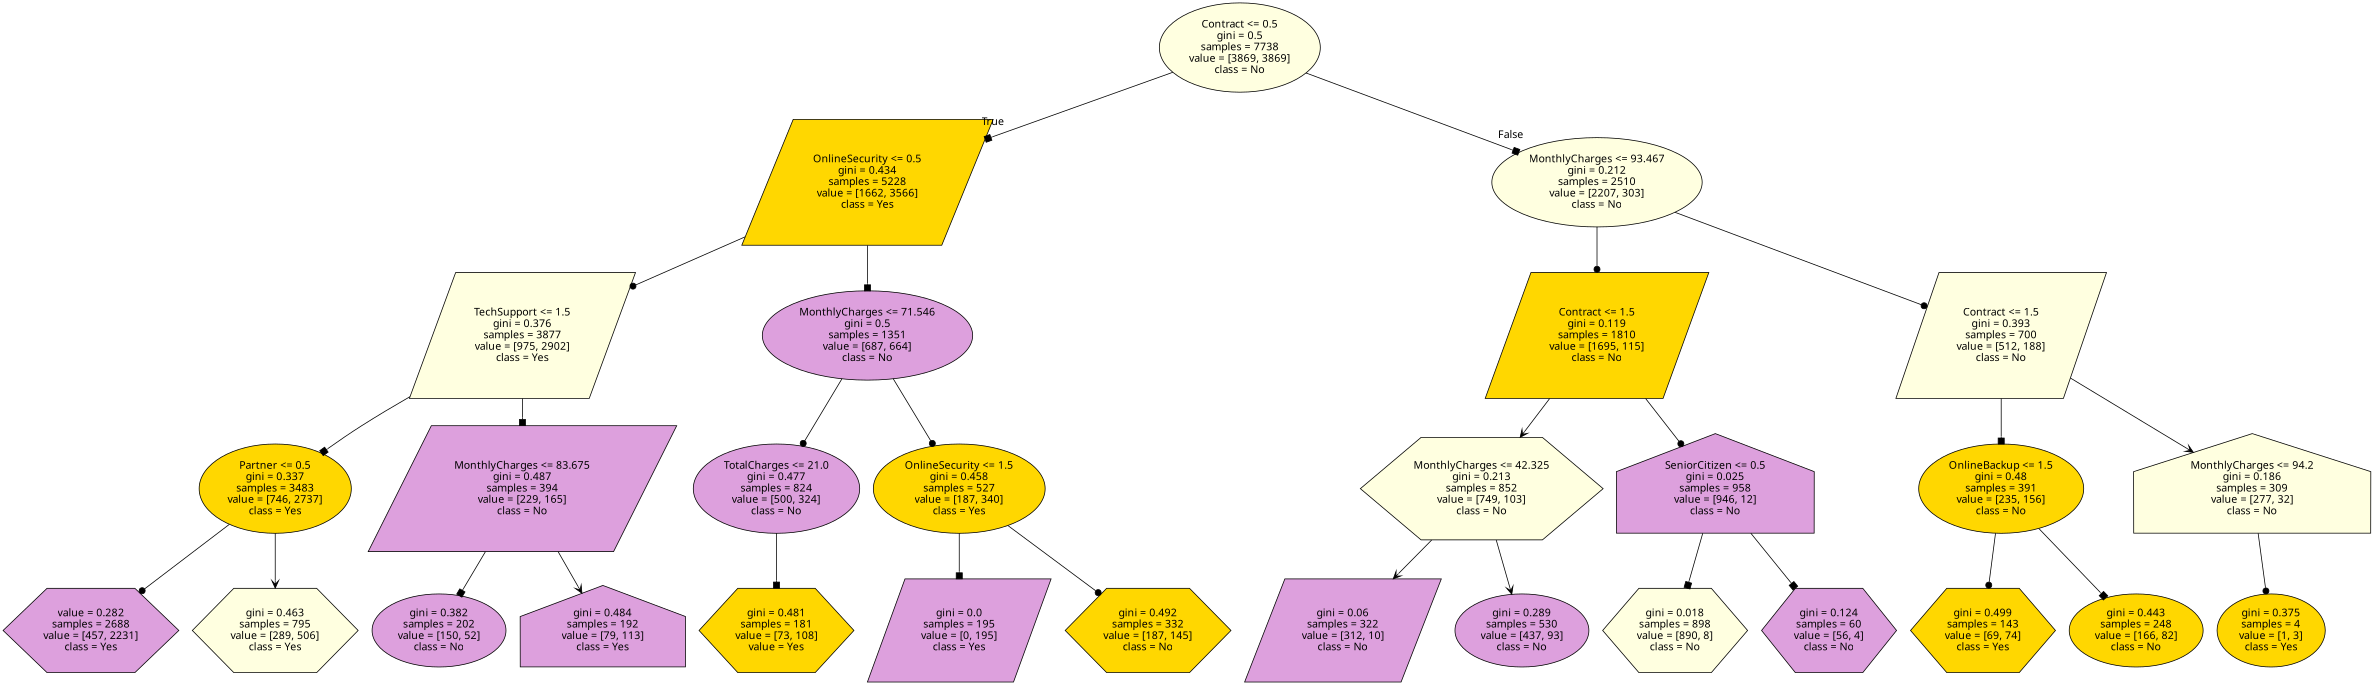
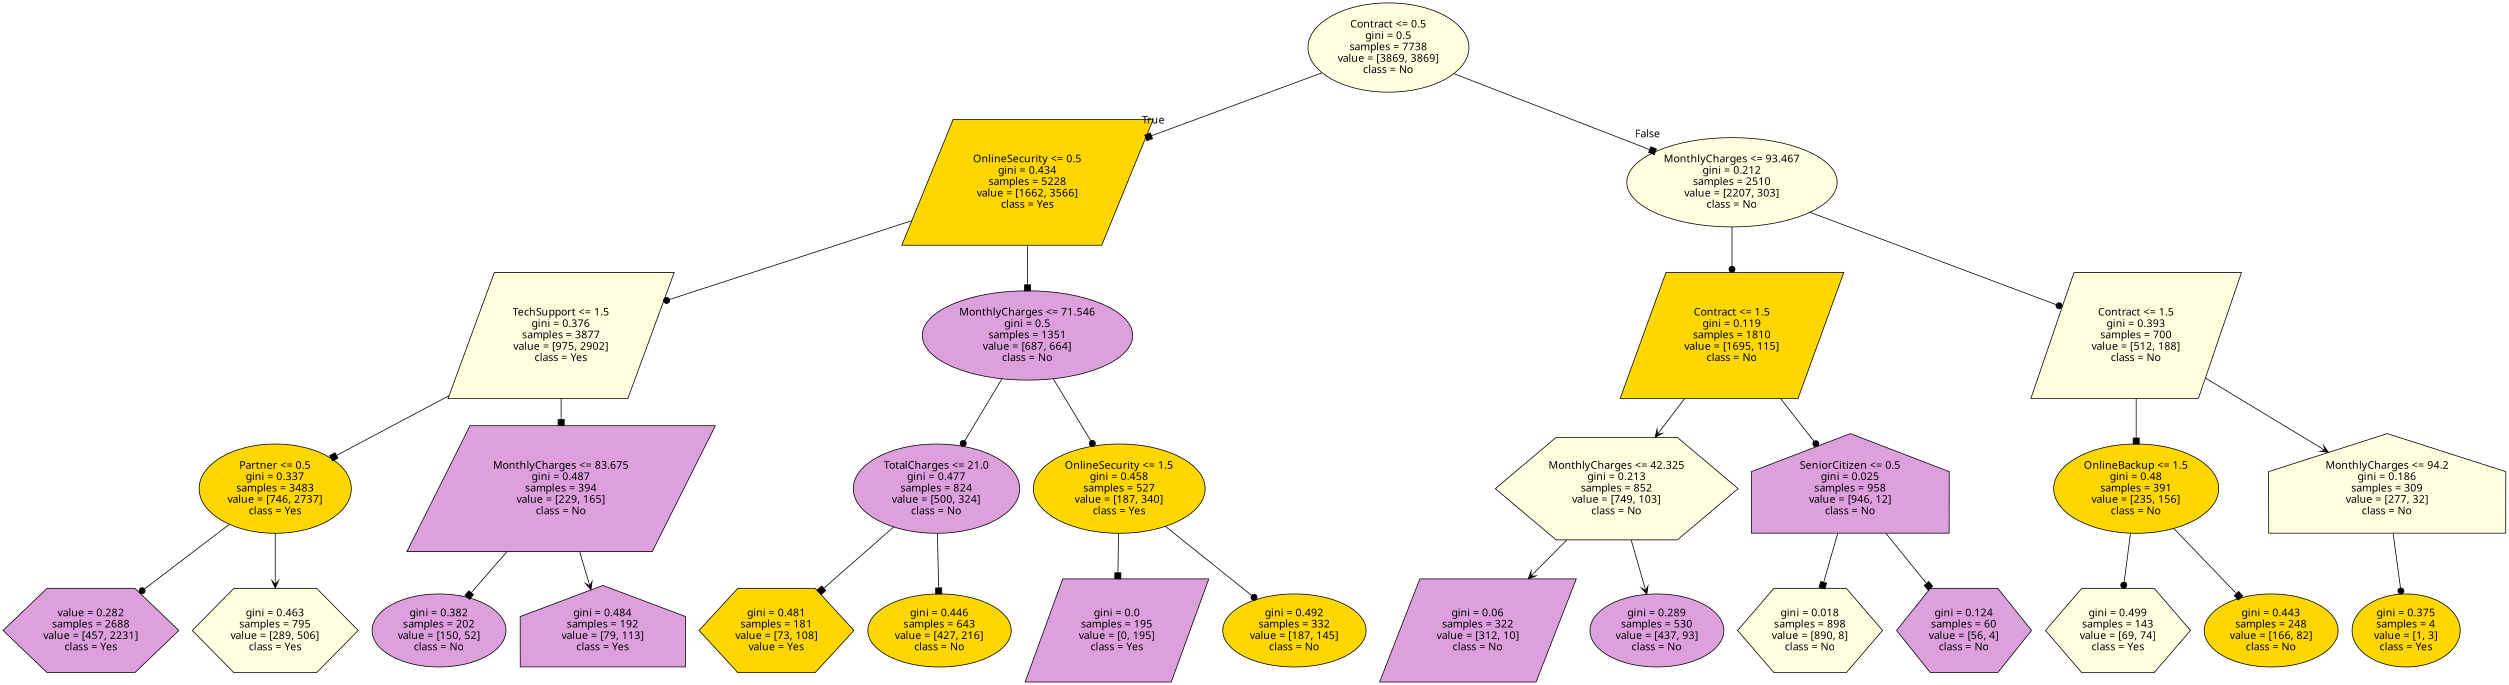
node "gini = 0.446 samples = 643 value = [427, 216] class = No": added
node "gini = 0.492 samples = 332 value = [187, 145] class = No": shape hexagon -> ellipse
node "gini = 0.499 samples = 143 value = [69, 74] class = Yes": fillcolor gold -> lightyellow
